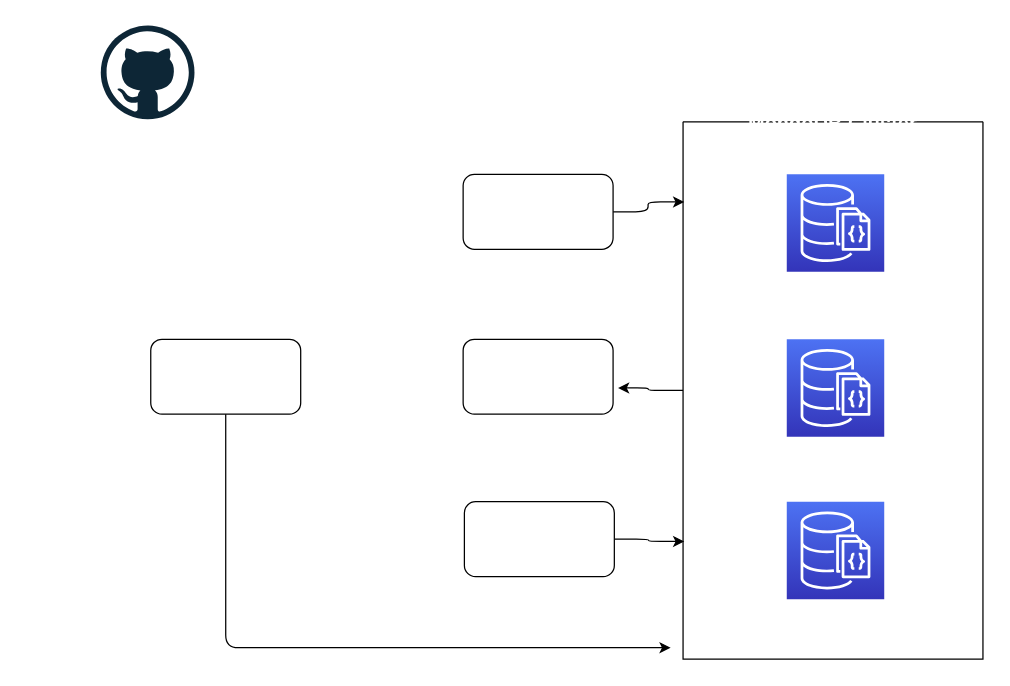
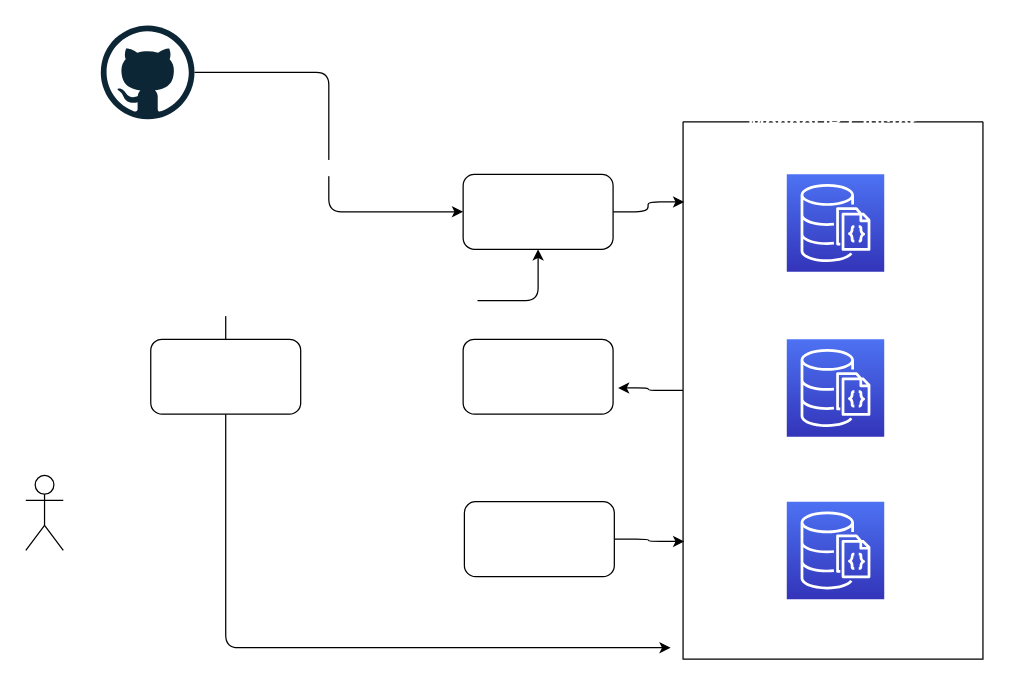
edge "Github API" -> "Data-plane": added, label "Fetch all issues of the repo"
edge "api-service" -> "Data-plane": added, label "Fetch kubernetes/kubernetes"
node "User": added
